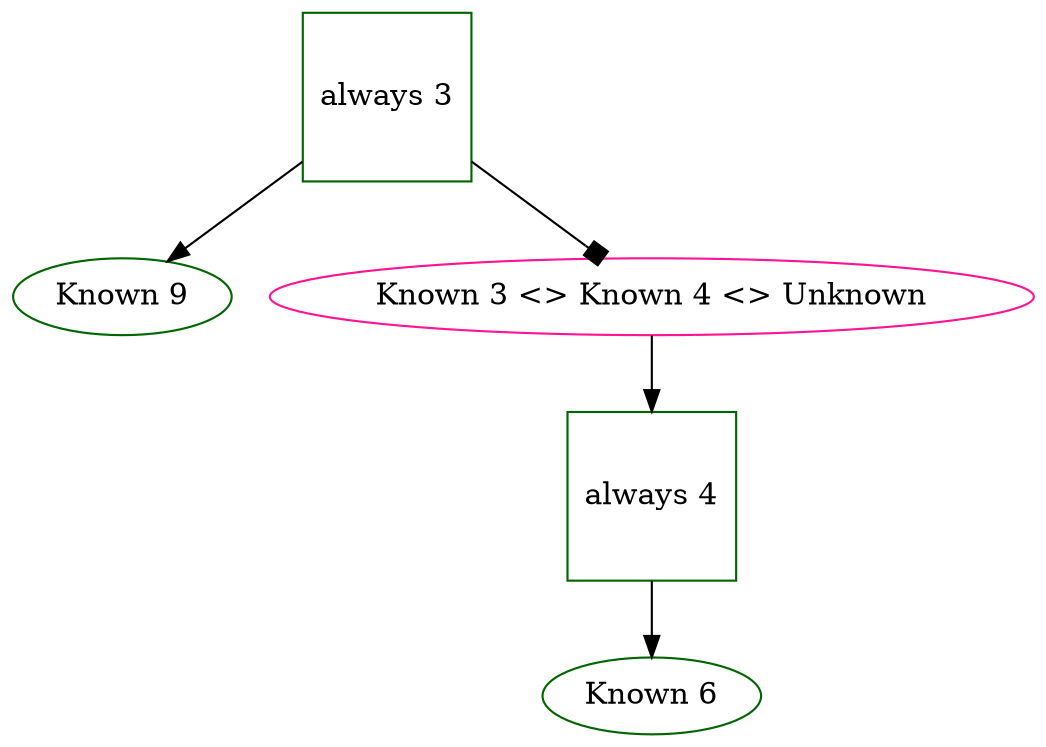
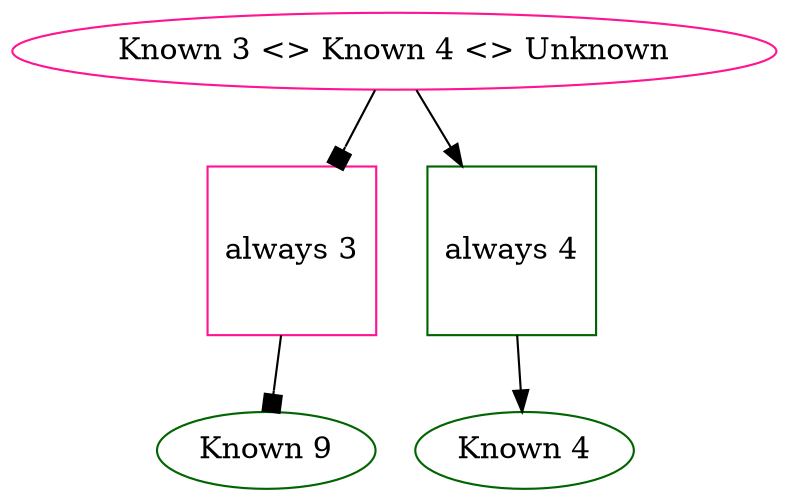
node "always 3": color darkgreen -> deeppink
edge "always 3" -> "Known 3 <> Known 4 <> Unknown": reversed
edge "always 3" -> "Known 9": arrowhead normal -> box
node "Known 6": label "Known 6" -> "Known 4"
